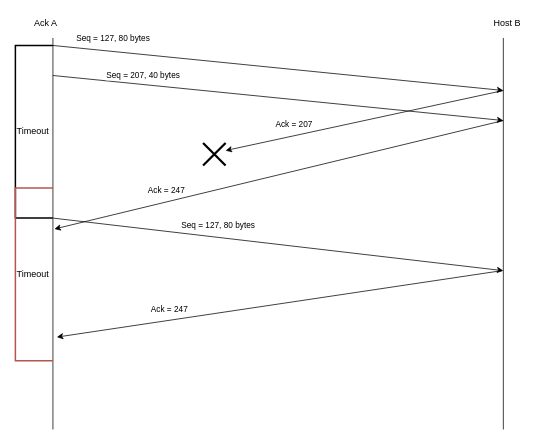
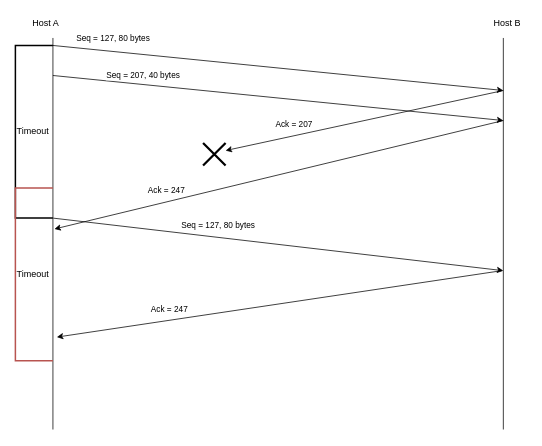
node "Ack A": label "Ack A" -> "Host A"
